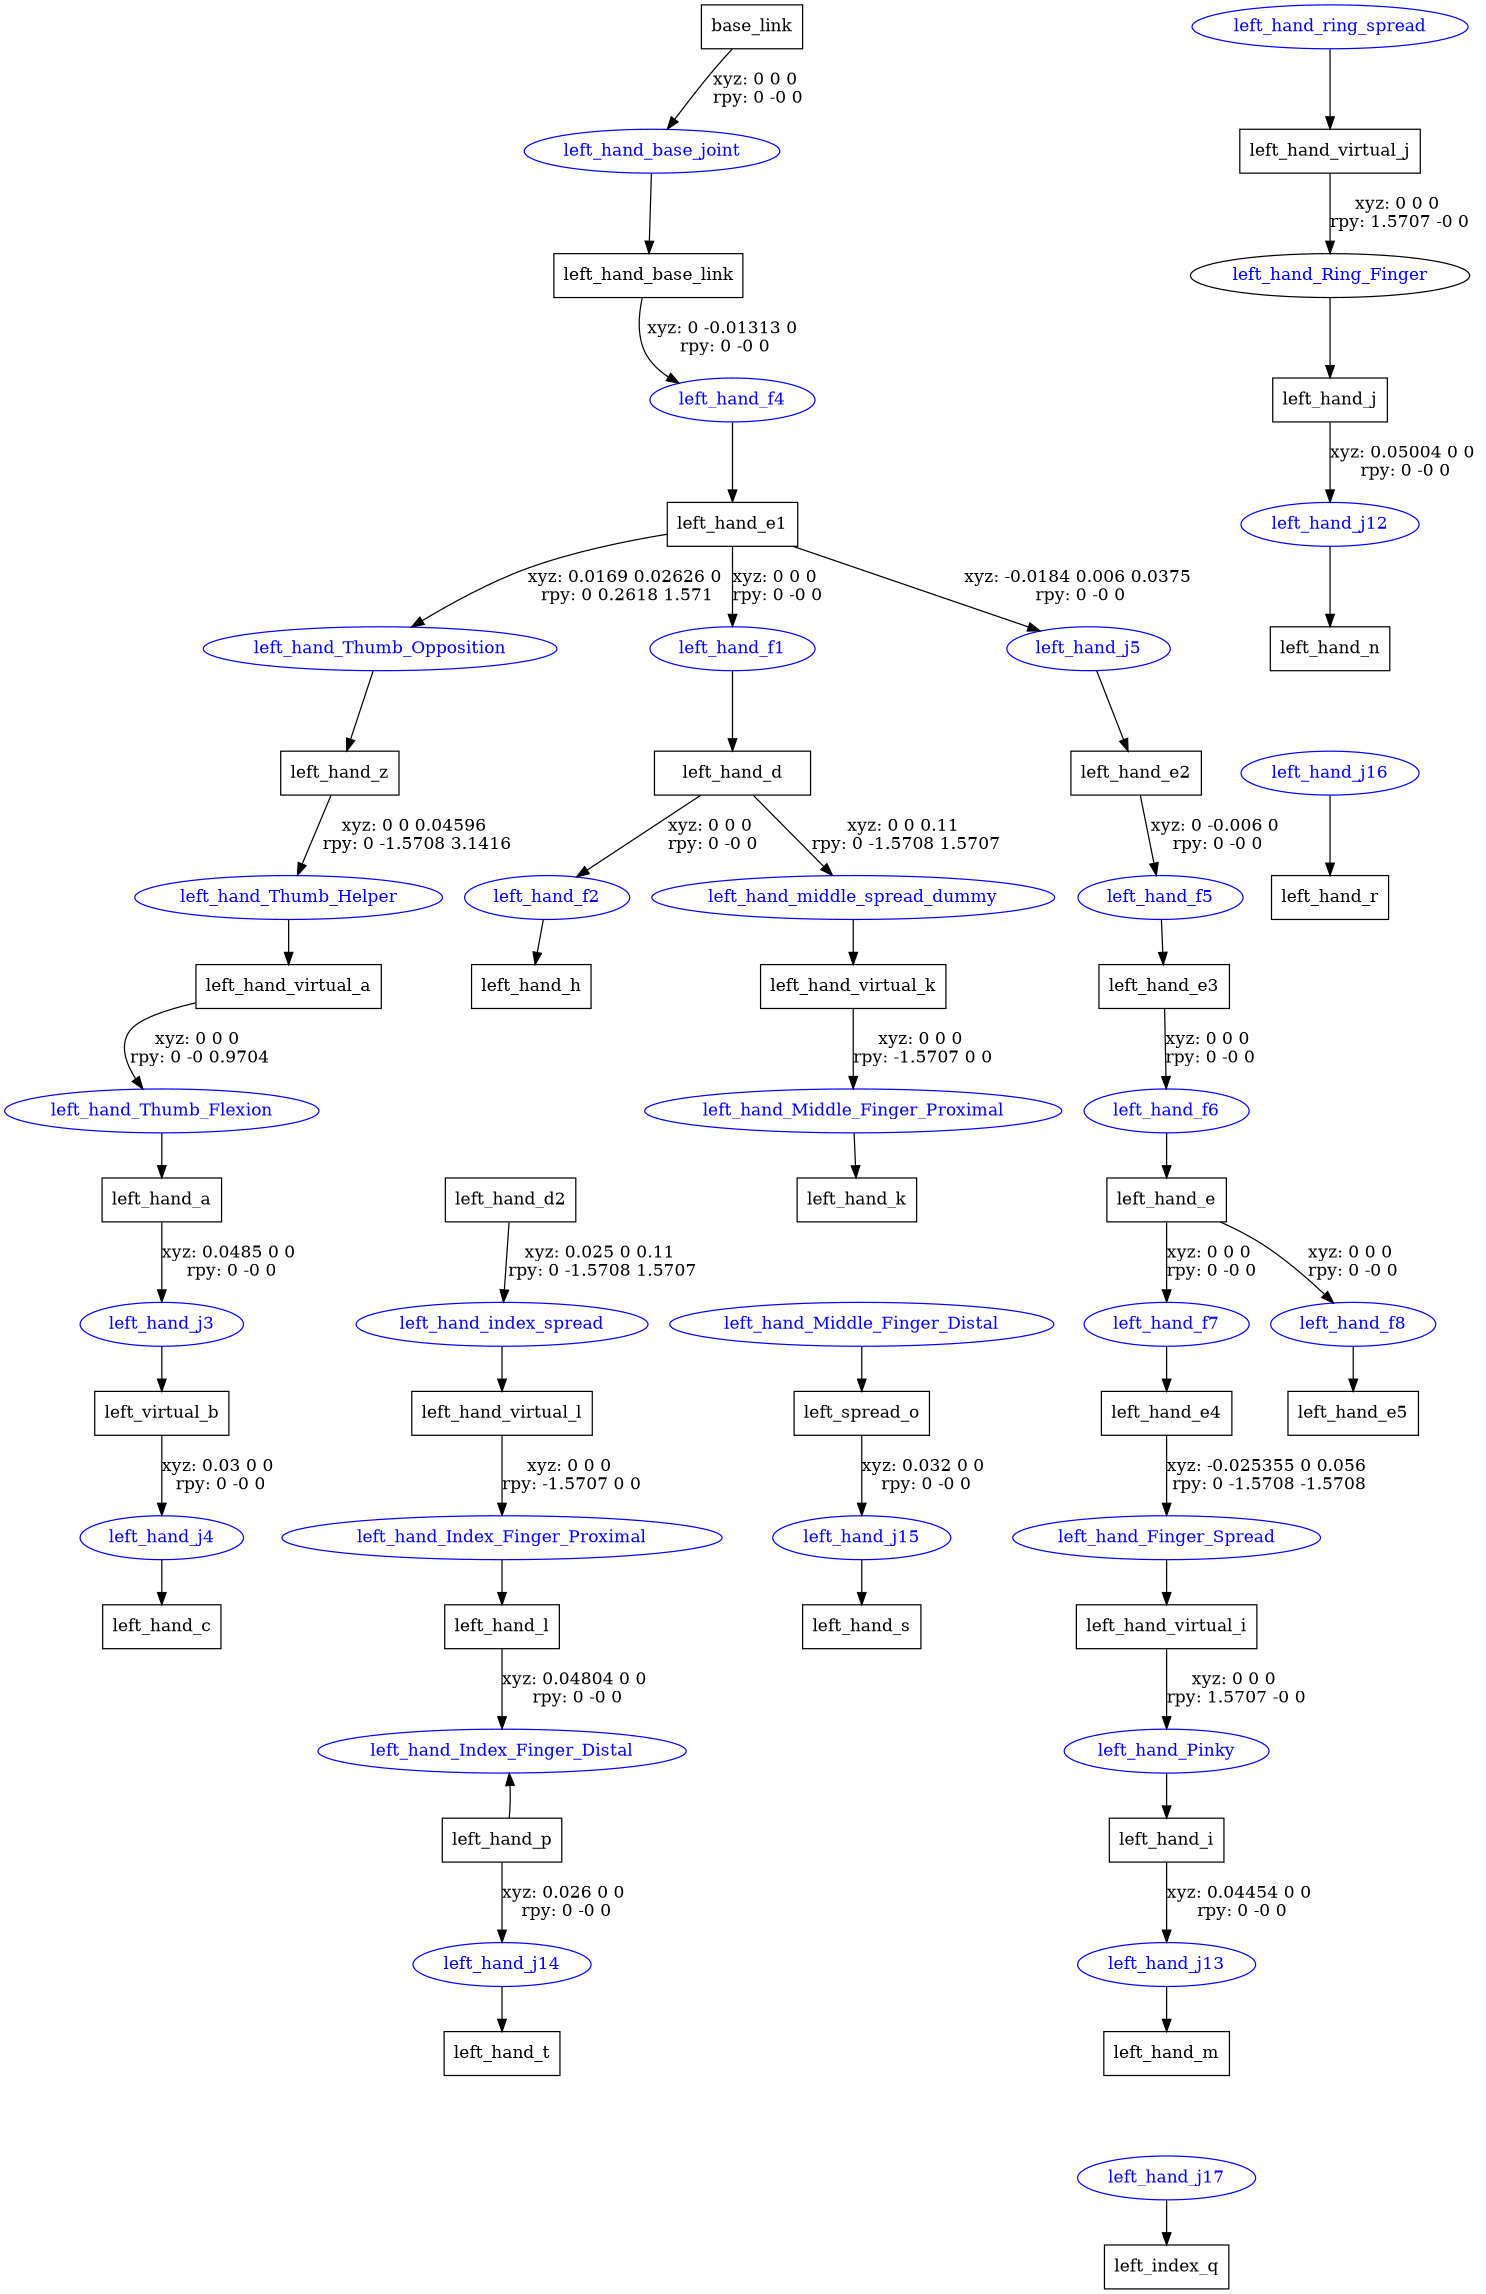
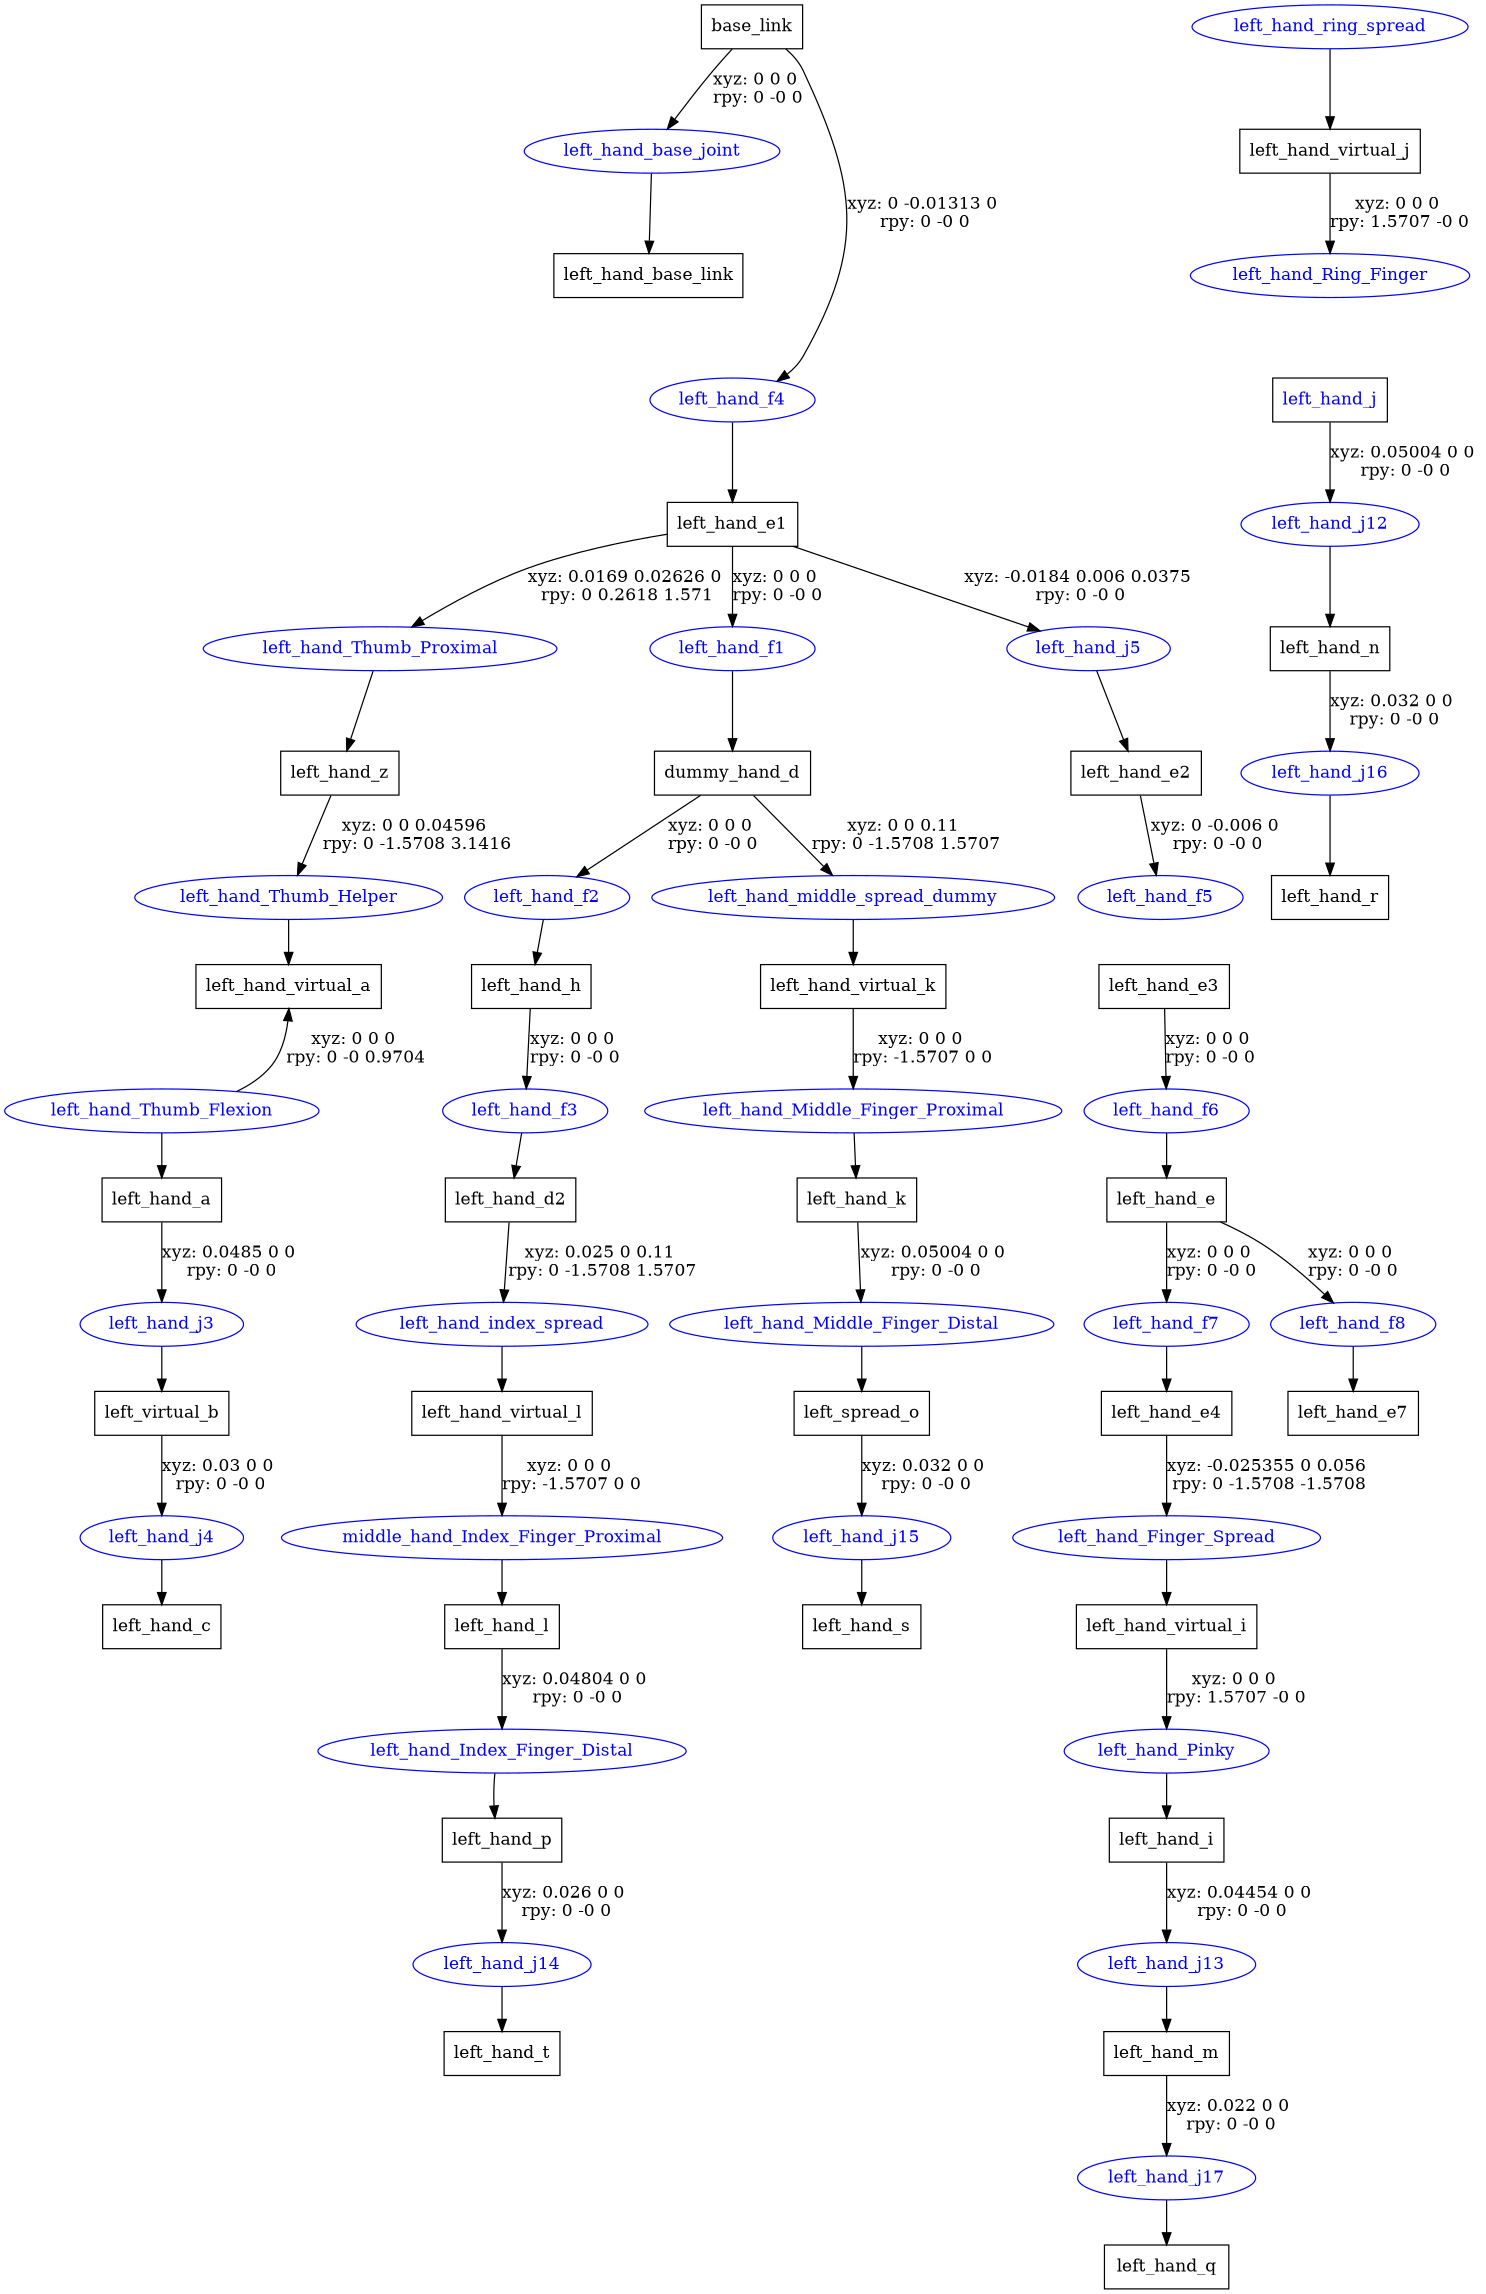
node "left_hand_Ring_Finger": color black -> blue
edge "left_hand_Ring_Finger" -> "left_hand_j": removed
edge "left_hand_base_link" -> "left_hand_f4": now "base_link" -> "left_hand_f4"
node "left_hand_j": fontcolor black -> blue
node "left_hand_Thumb_Opposition": label "left_hand_Thumb_Opposition" -> "left_hand_Thumb_Proximal"
edge "left_hand_n" -> "left_hand_j16": added, label "xyz: 0.032 0 0 rpy: 0 -0 0"
node "left_hand_d": label "left_hand_d" -> "dummy_hand_d"
edge "left_hand_f5" -> "left_hand_e3": removed
edge "left_hand_virtual_a" -> "left_hand_Thumb_Flexion": reversed
node "left_hand_f3": added
edge "left_hand_k" -> "left_hand_Middle_Finger_Distal": added, label "xyz: 0.05004 0 0 rpy: 0 -0 0"
node "left_hand_e5": label "left_hand_e5" -> "left_hand_e7"
node "left_hand_Index_Finger_Proximal": label "left_hand_Index_Finger_Proximal" -> "middle_hand_Index_Finger_Proximal"
edge "left_hand_p" -> "left_hand_Index_Finger_Distal": reversed
edge "left_hand_m" -> "left_hand_j17": added, label "xyz: 0.022 0 0 rpy: 0 -0 0"
node "left_index_q": label "left_index_q" -> "left_hand_q"
